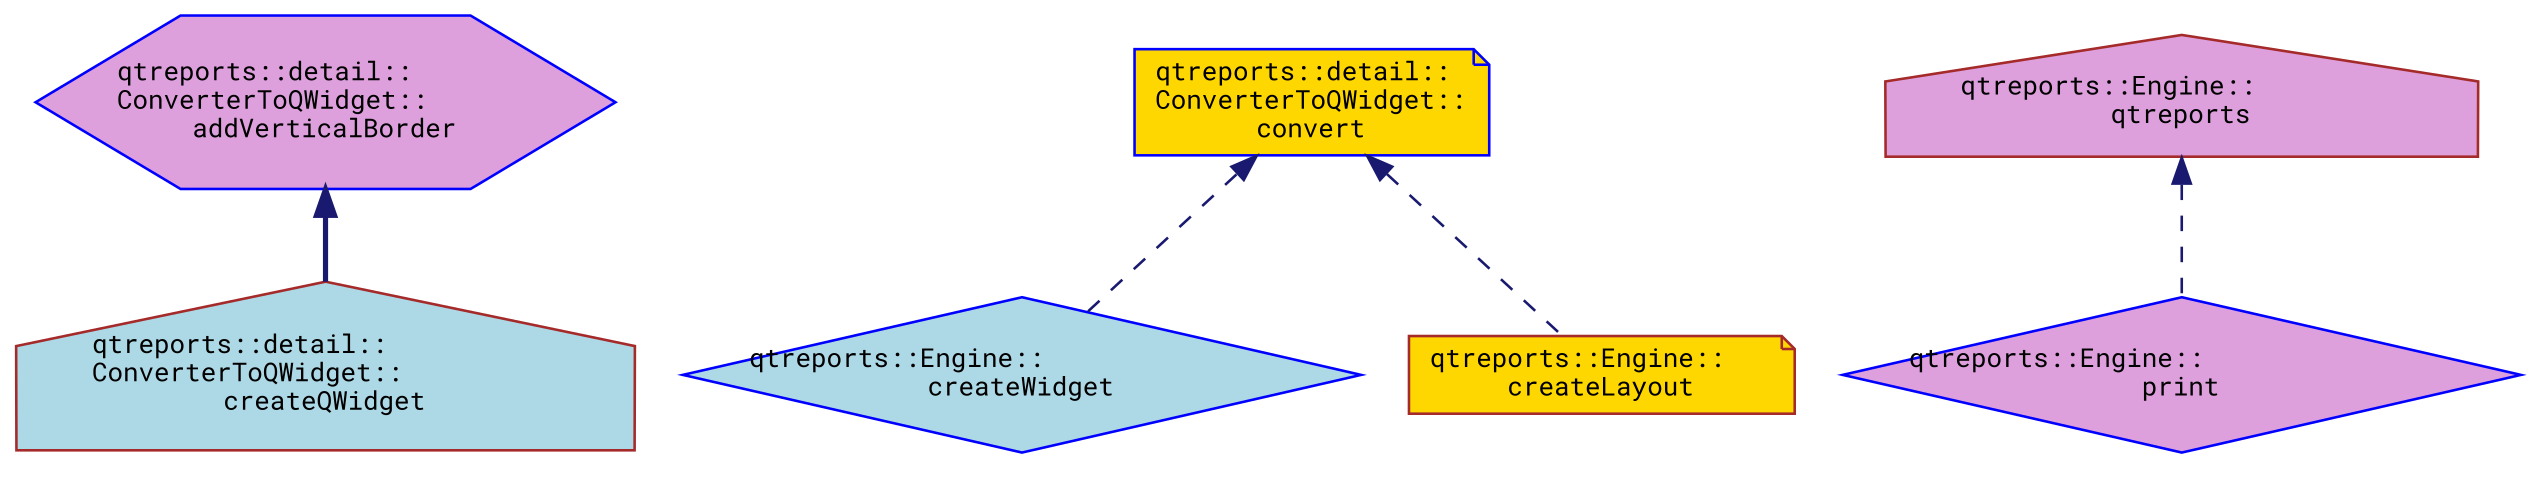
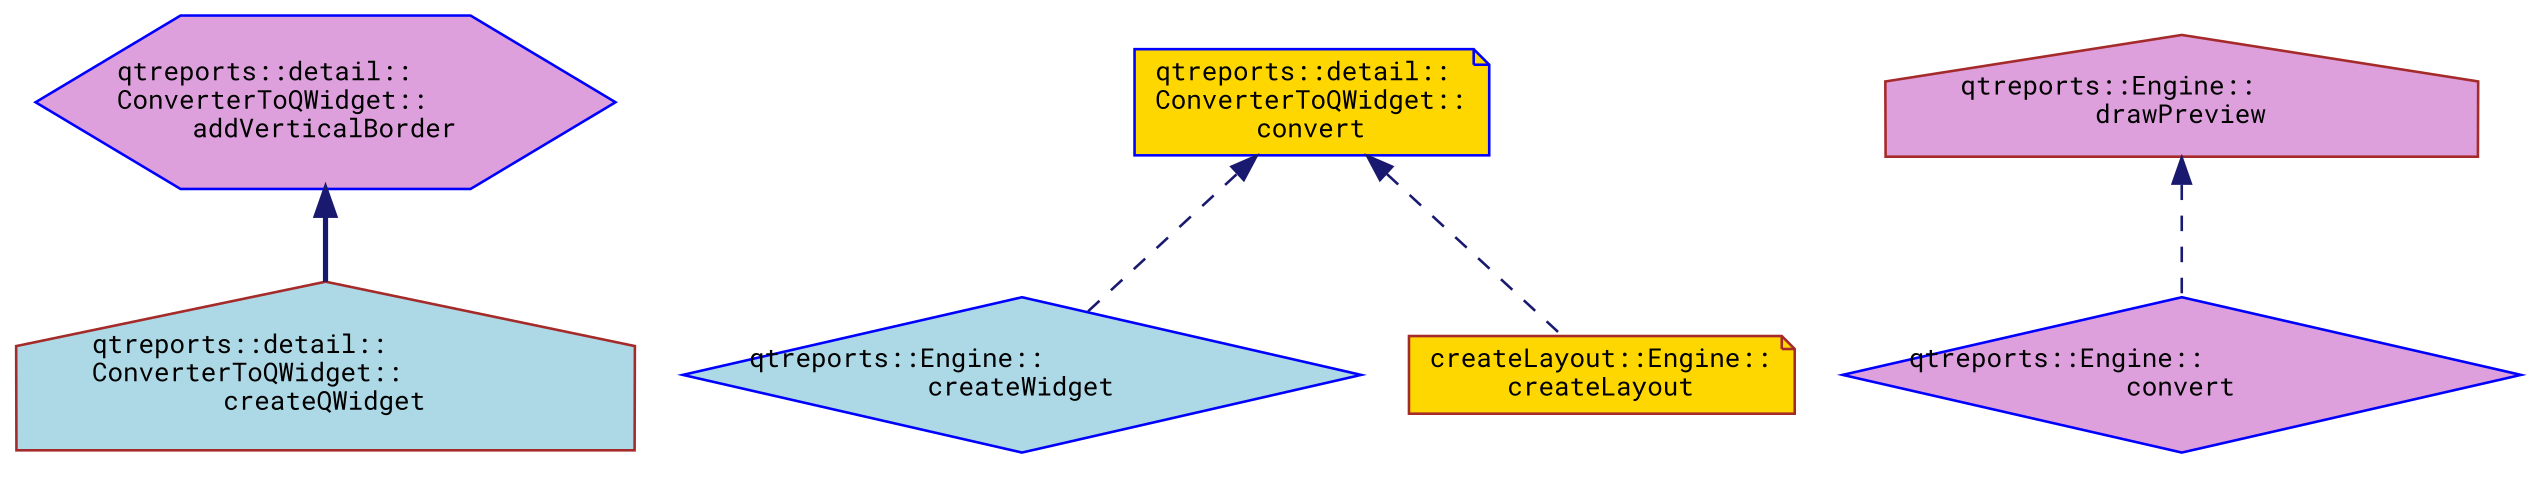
node "qtreports::Engine:: qtreports": label "qtreports::Engine:: qtreports" -> "qtreports::Engine:: drawPreview"
node "qtreports::Engine:: createLayout": label "qtreports::Engine:: createLayout" -> "createLayout::Engine:: createLayout"
node "qtreports::Engine:: print": label "qtreports::Engine:: print" -> "qtreports::Engine:: convert"
